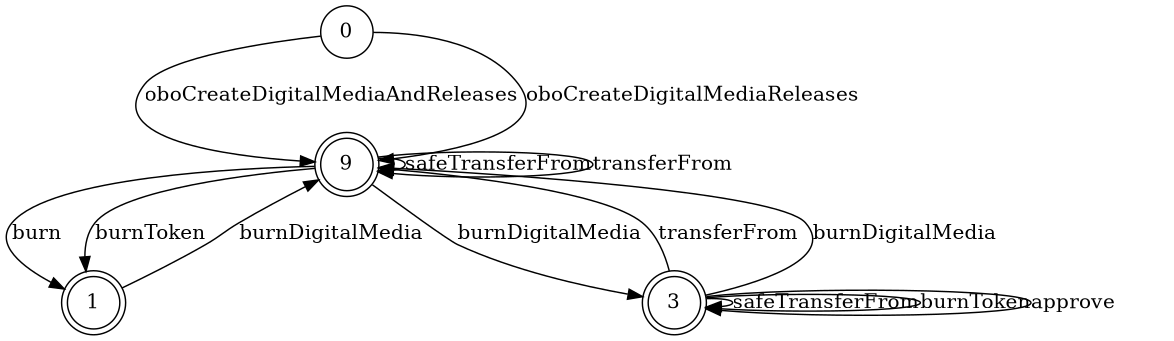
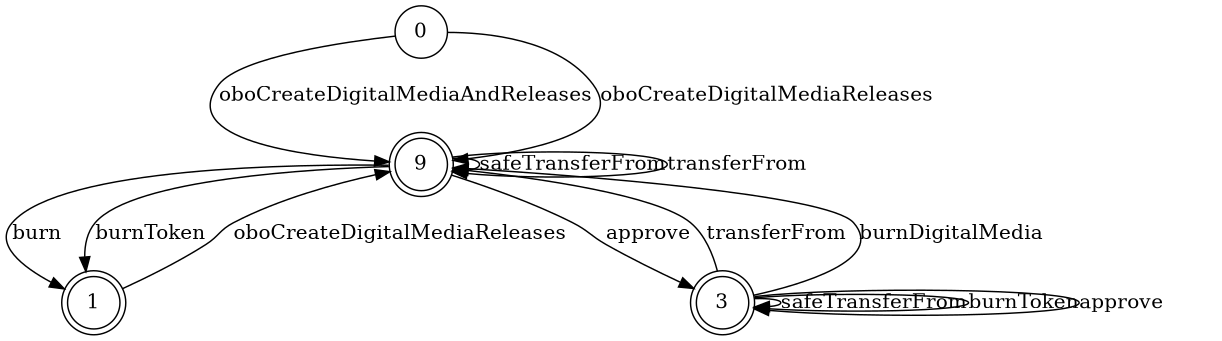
edge "1" -> "9": label "burnDigitalMedia" -> "oboCreateDigitalMediaReleases"
edge "9" -> "3": label "burnDigitalMedia" -> "approve"
